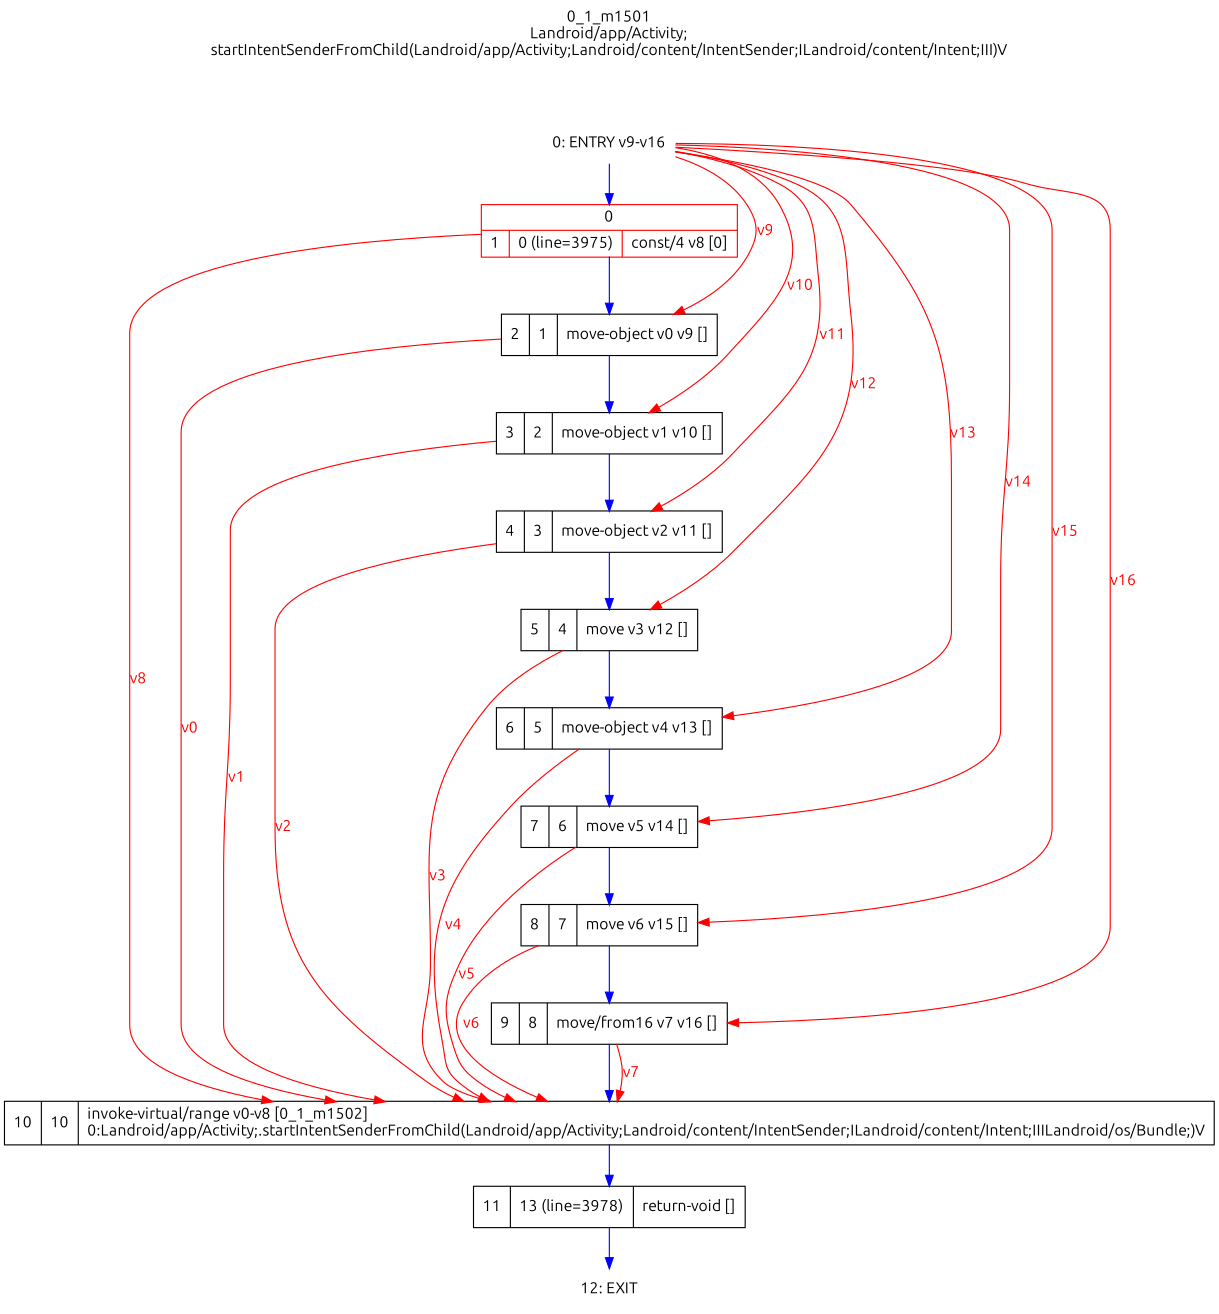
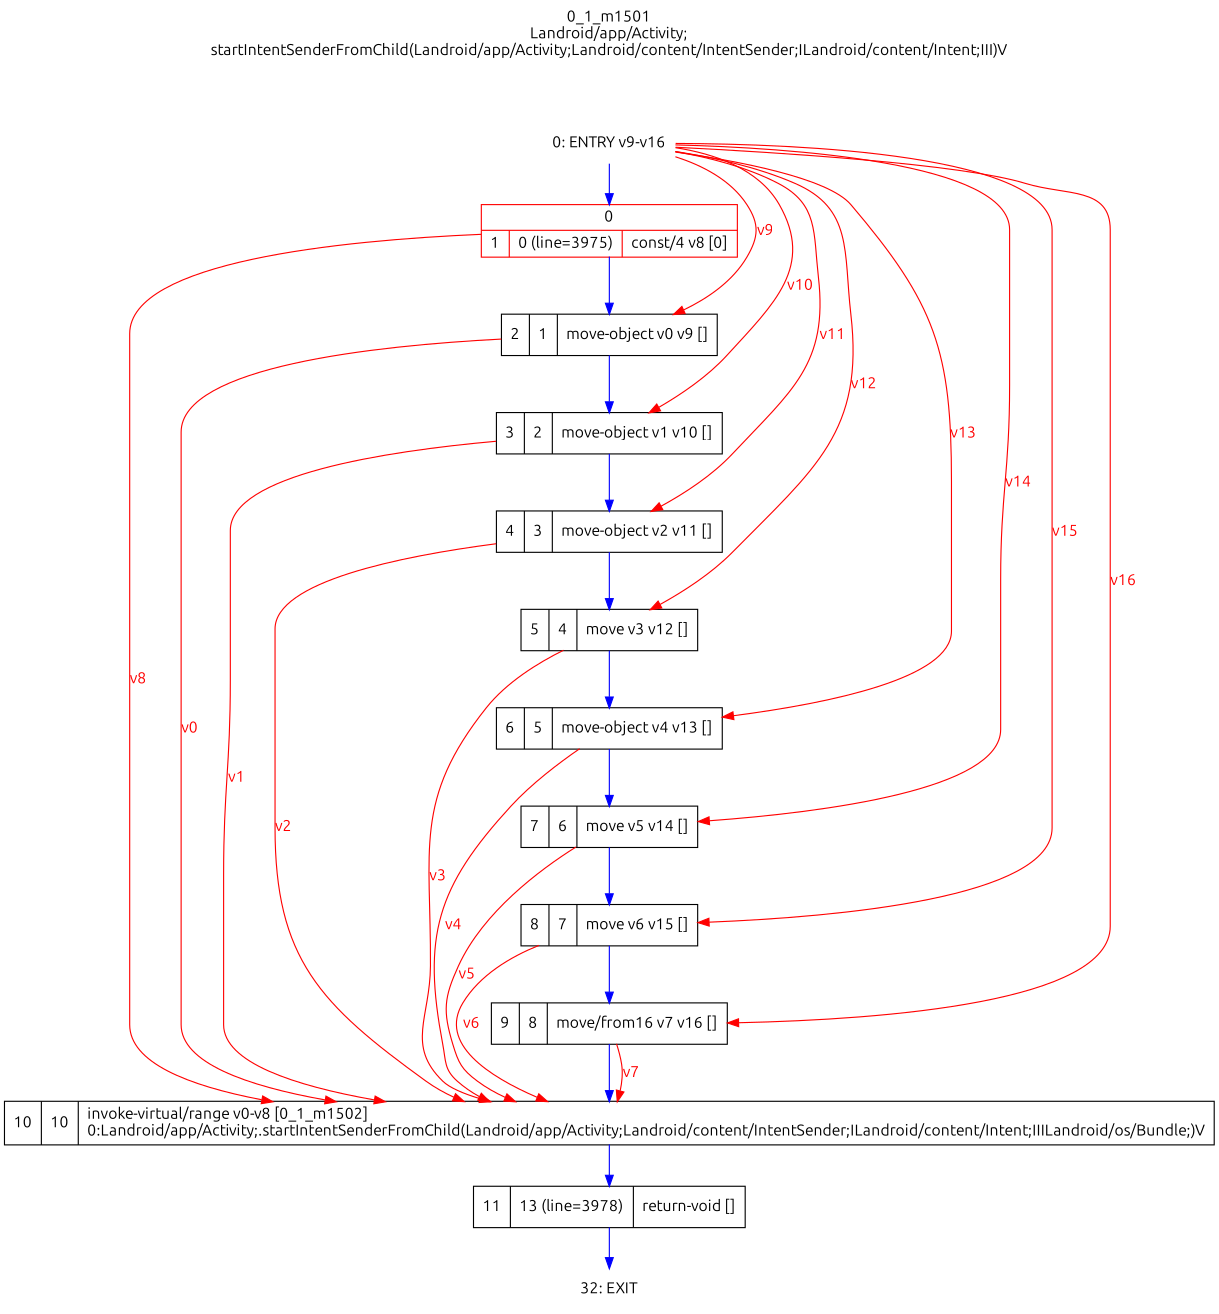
node "12: EXIT": label "12: EXIT" -> "32: EXIT"
